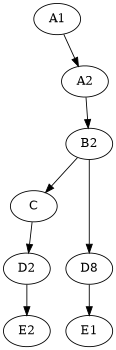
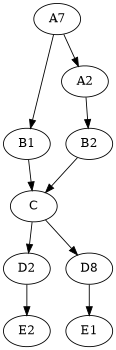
node "A1": label "A1" -> "A7"
node "B1": added
edge "B2" -> "D8": now "C" -> "D8"
